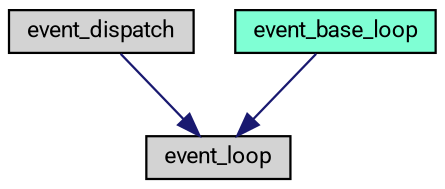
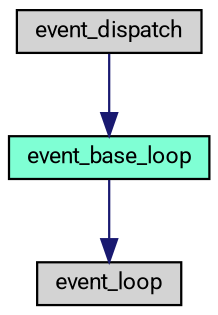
edge "event_dispatch" -> "event_loop": now "event_dispatch" -> "event_base_loop"
